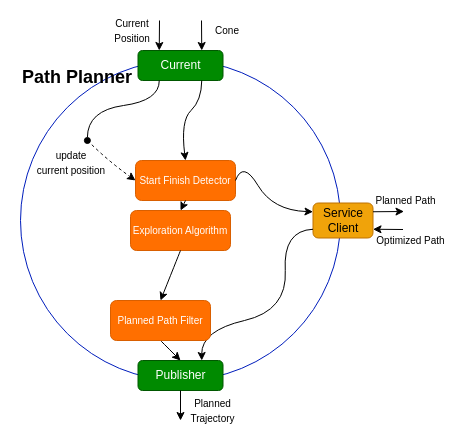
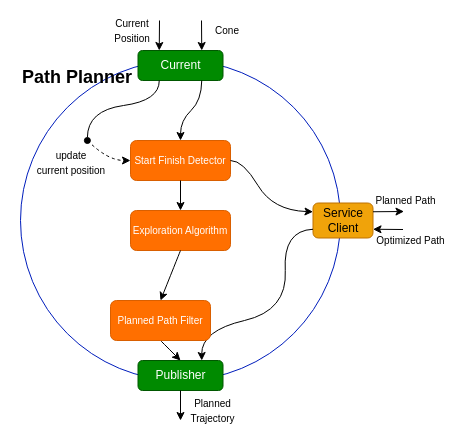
node "Start Finish Detector": moved (186, 181) -> (181, 161)
